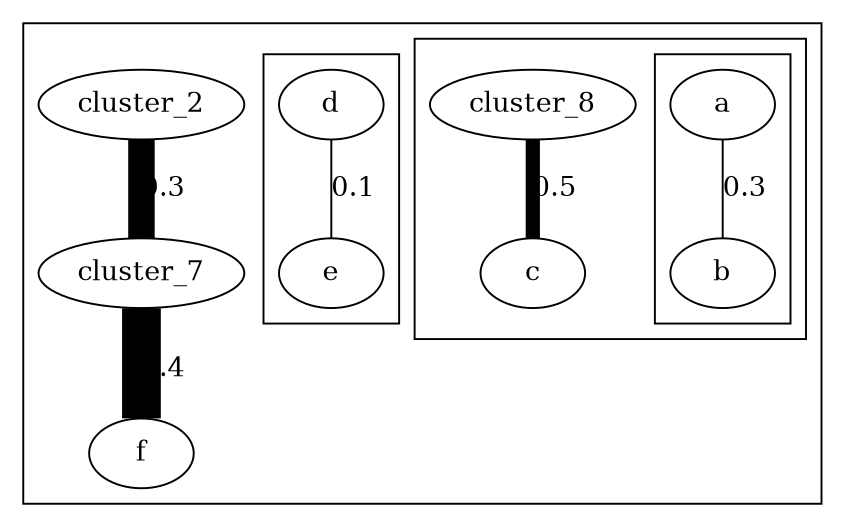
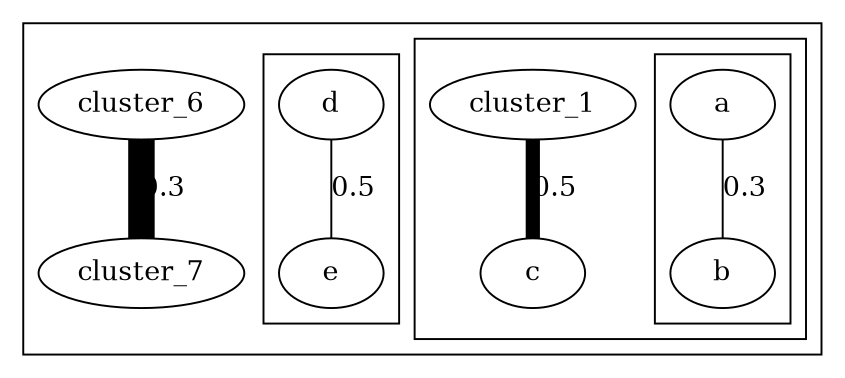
node "cluster_2": label "cluster_2" -> "cluster_6"
node "cluster_8": label "cluster_8" -> "cluster_1"
edge "d" -- "e": label "0.1" -> "0.5"
node "f": removed
